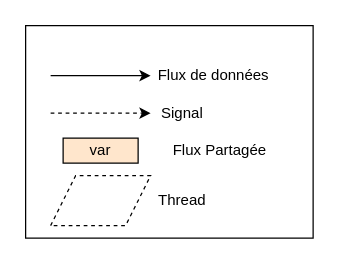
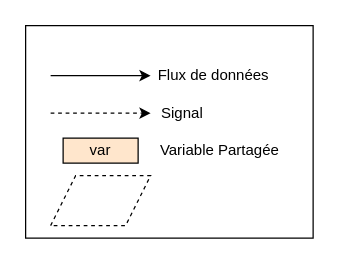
node "Flux Partagée": label "Flux Partagée" -> "Variable Partagée"
node "Thread": removed
